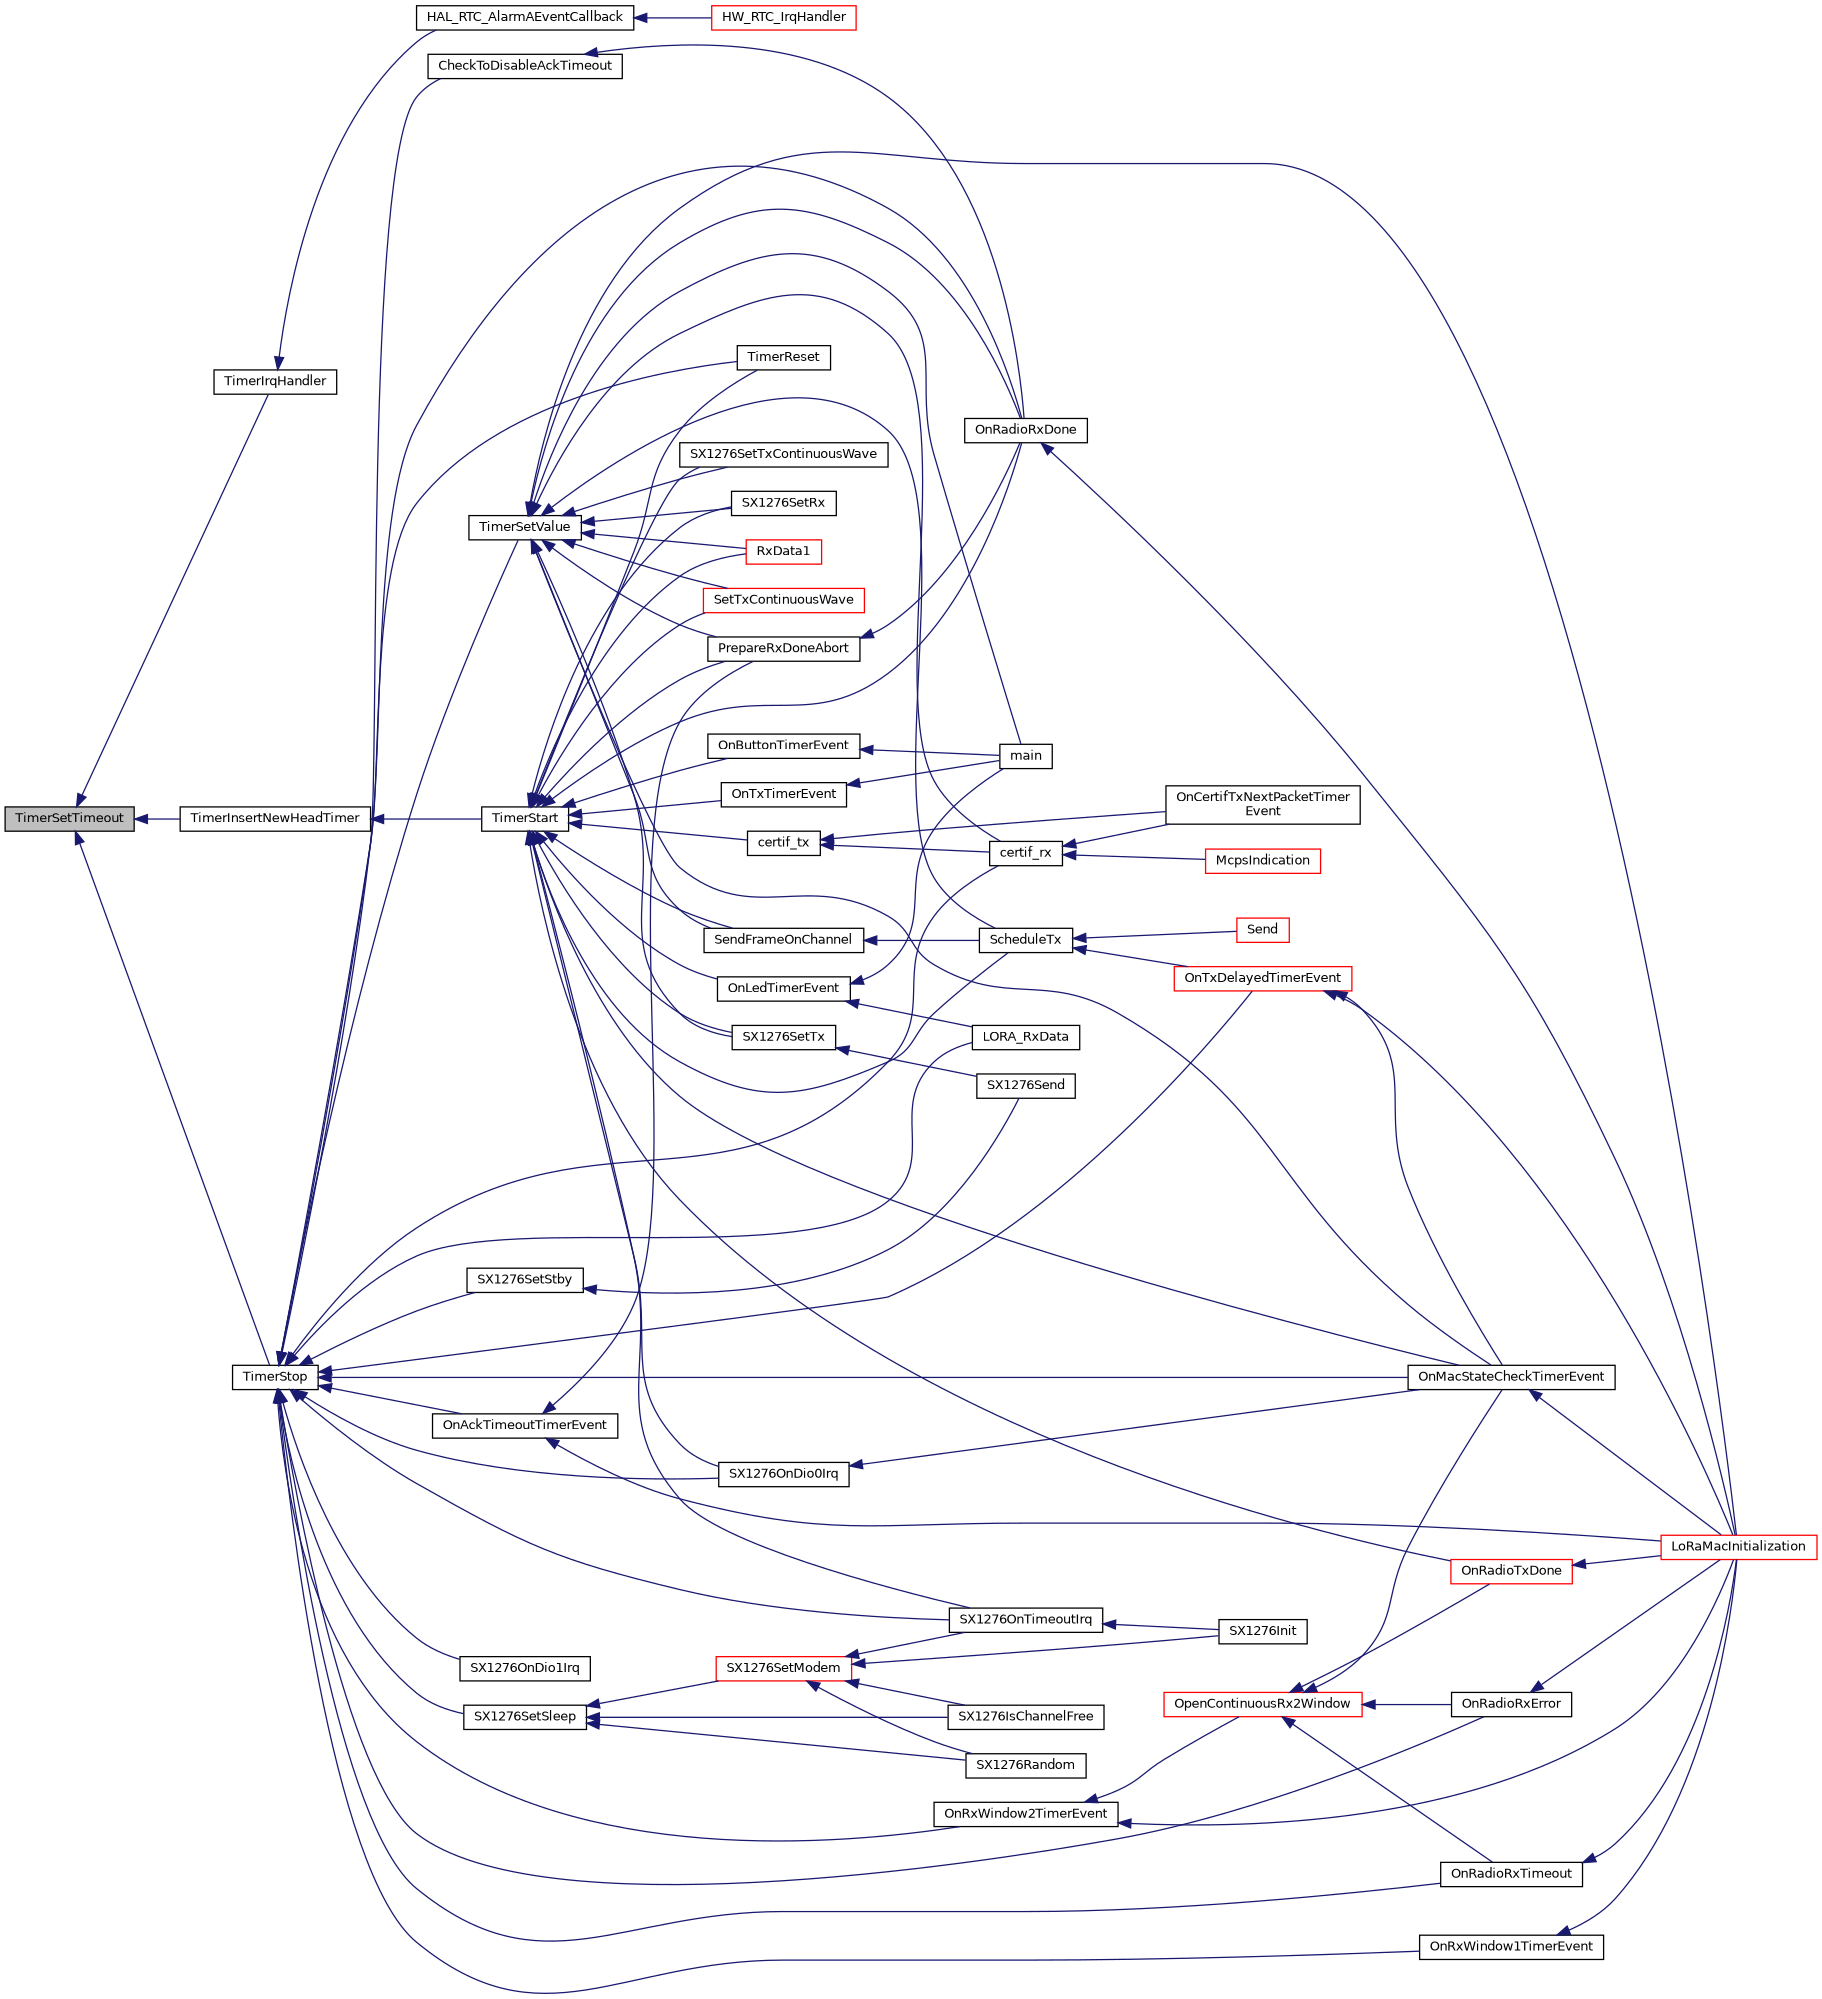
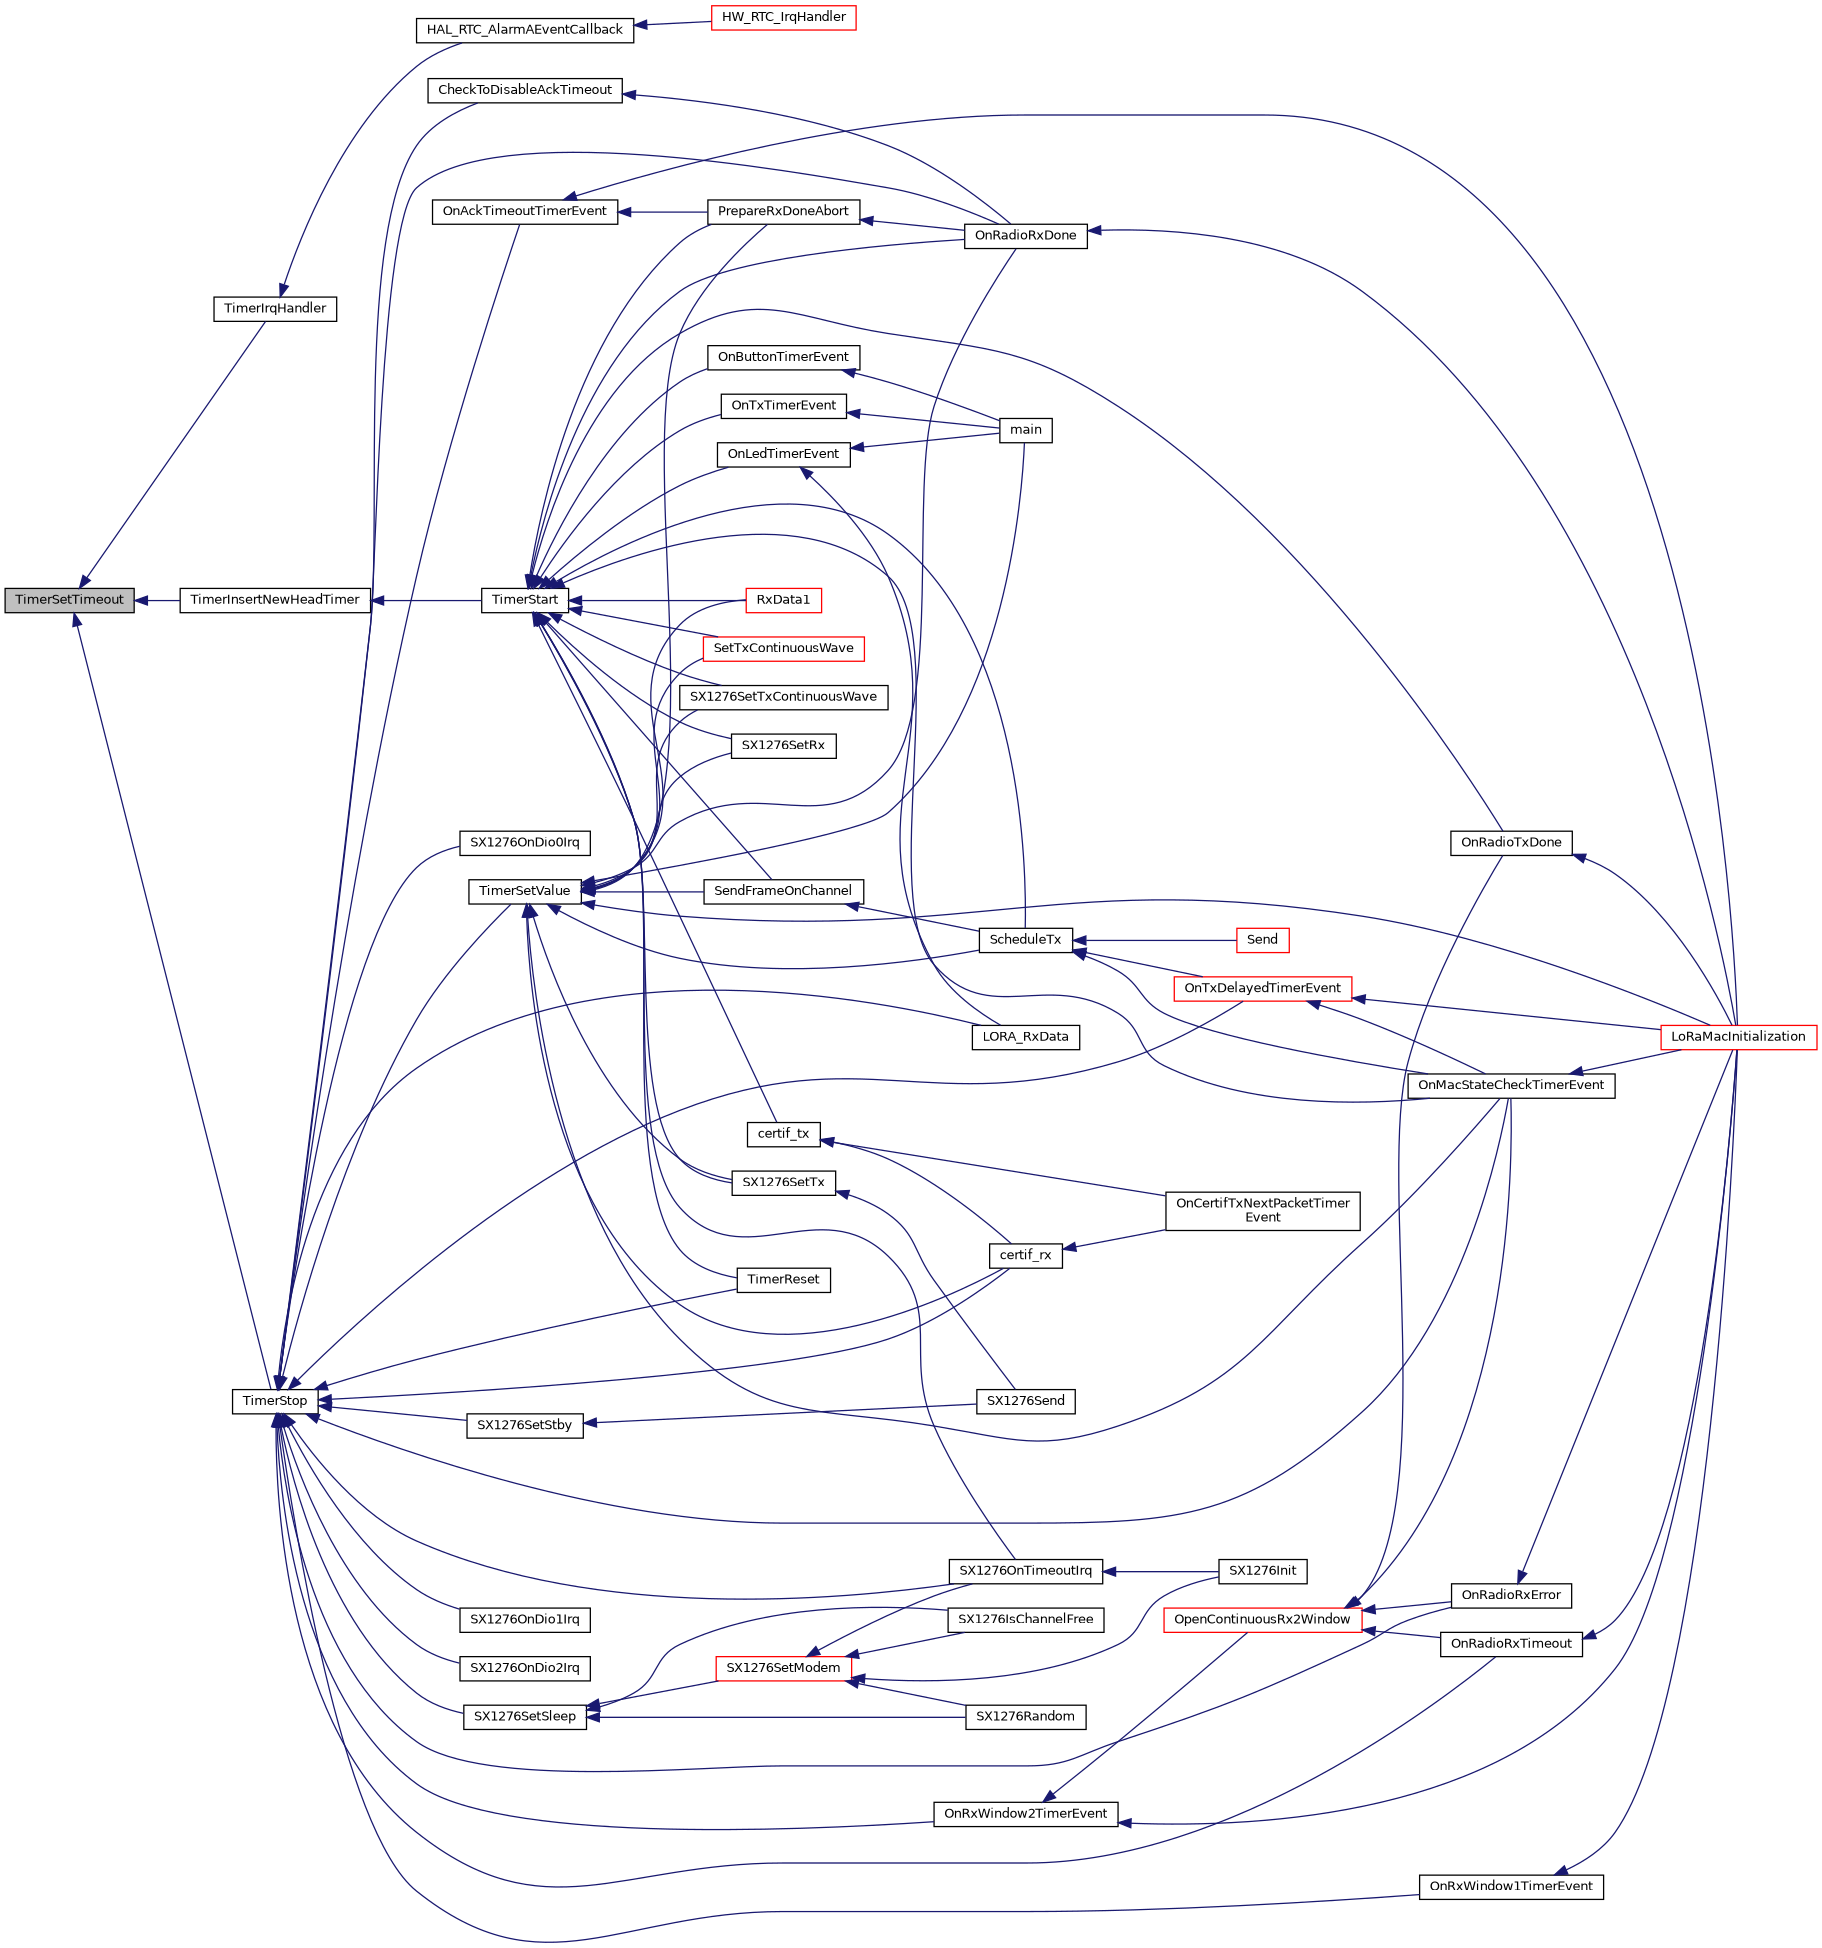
node "McpsIndication": removed
edge "SX1276OnDio0Irq" -> "TimerStart": removed
edge "OnMacStateCheckTimerEvent" -> "SX1276OnDio0Irq": now "OnMacStateCheckTimerEvent" -> "ScheduleTx"
node "OnRadioTxDone": color red -> black
node "SX1276OnDio2Irq": added
